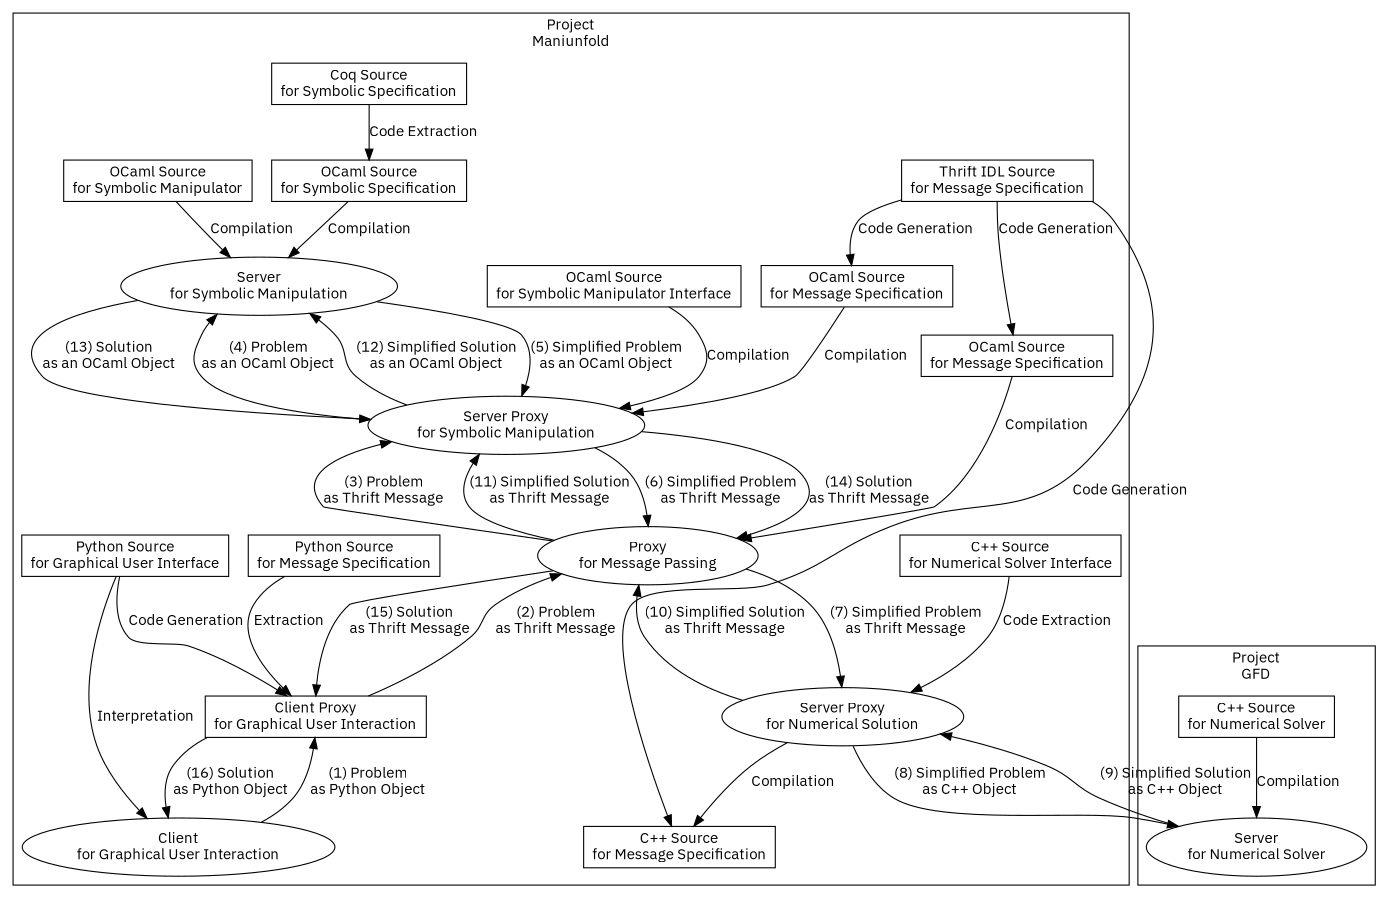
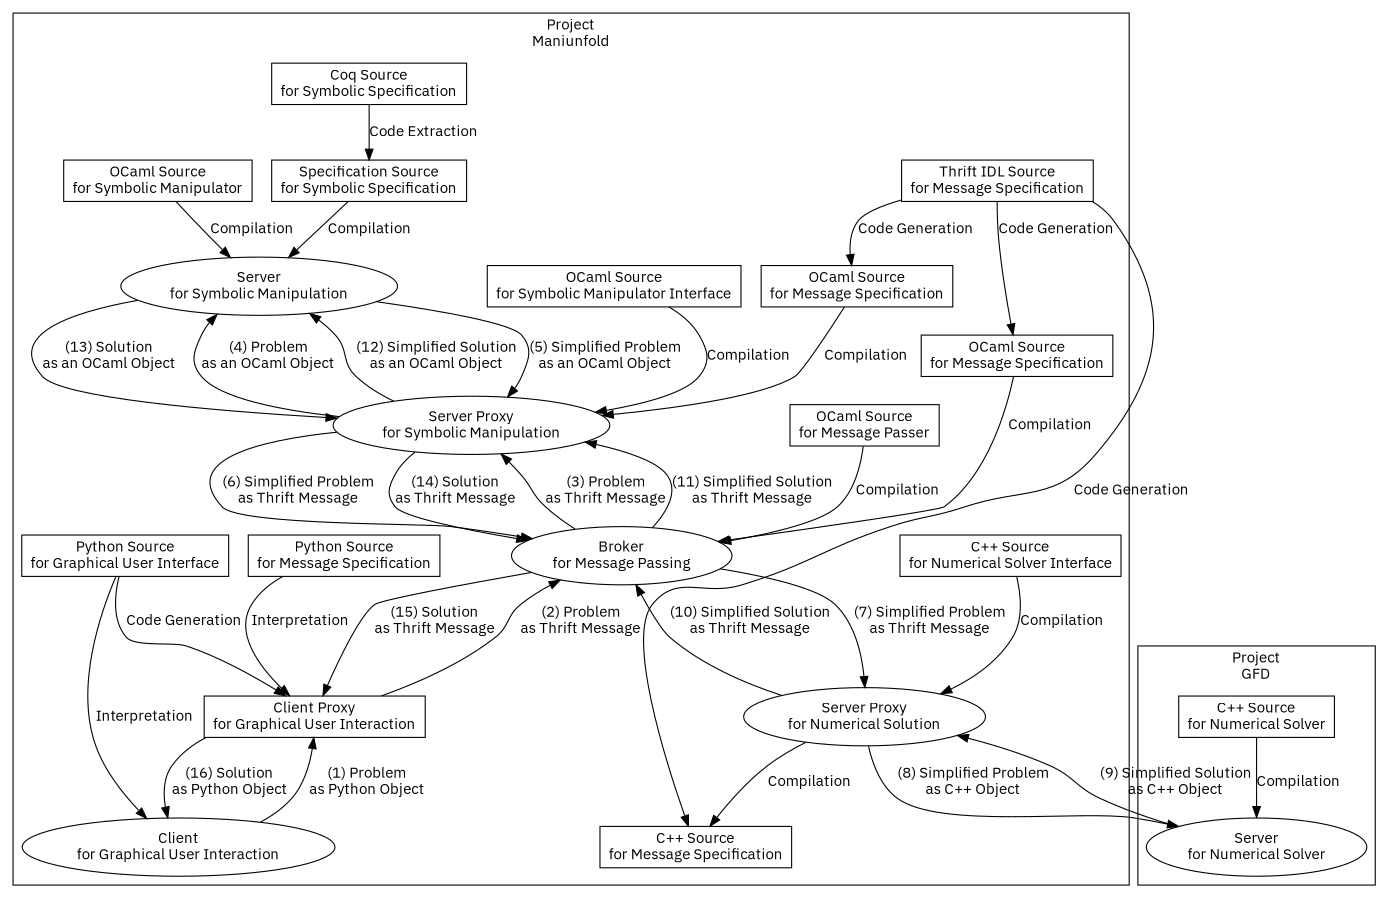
node "OCaml Source for Symbolic Specification": label "OCaml Source for Symbolic Specification" -> "Specification Source for Symbolic Specification"
node "OCaml Source for Message Passer": added
node "Proxy for Message Passing": label "Proxy for Message Passing" -> "Broker for Message Passing"
edge "Python Source for Message Specification" -> "Client Proxy for Graphical User Interaction": label "Extraction" -> "Interpretation"
edge "C++ Source for Numerical Solver Interface" -> "Server Proxy for Numerical Solution": label "Code Extraction" -> "Compilation"
